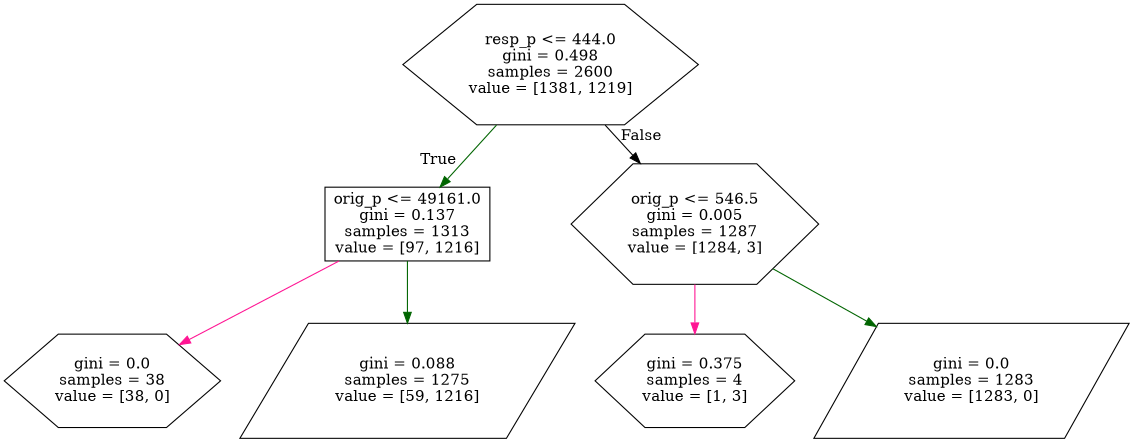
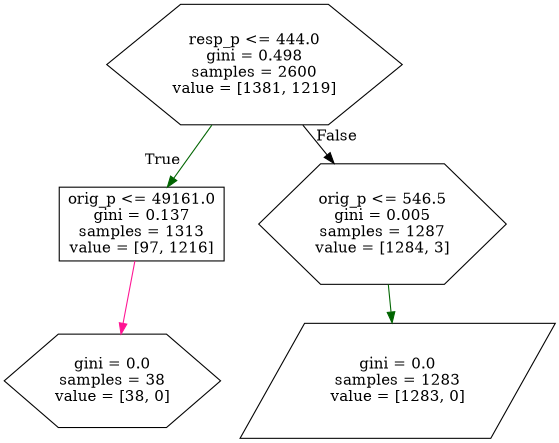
node "gini = 0.088 samples = 1275 value = [59, 1216]": removed
node "gini = 0.375 samples = 4 value = [1, 3]": removed
